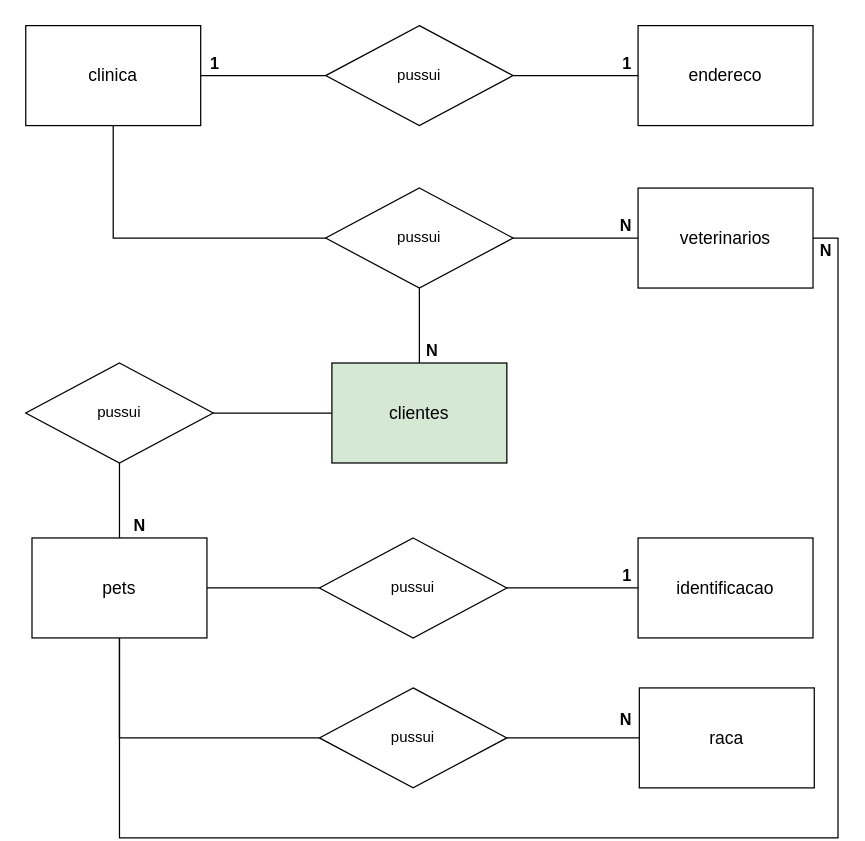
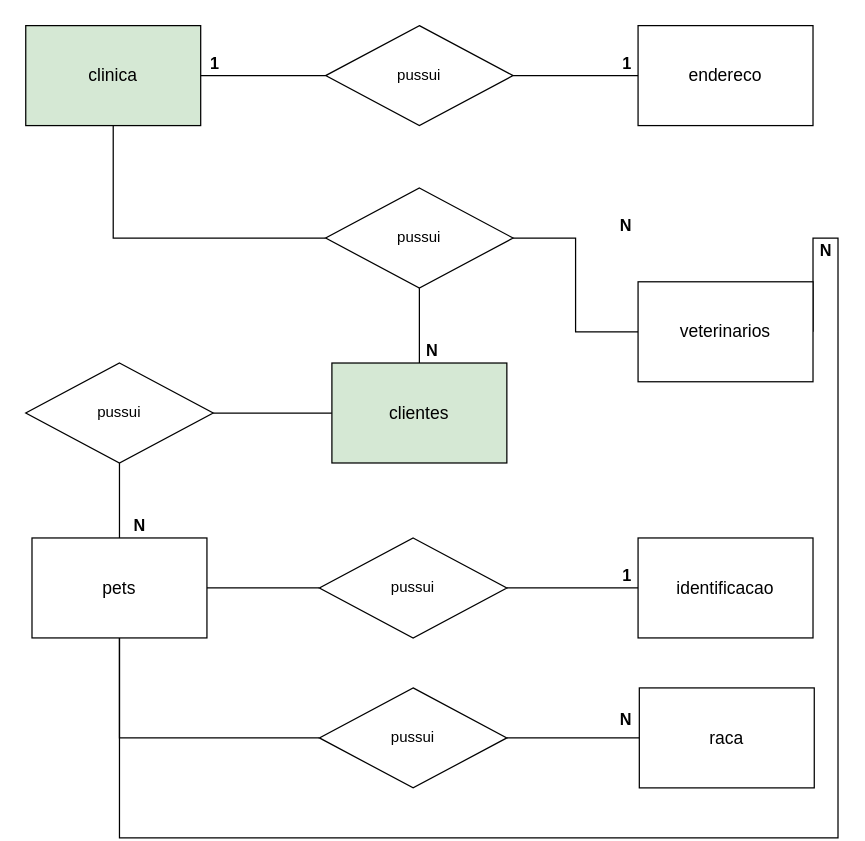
node "clinica": fillcolor #ffffff -> #d5e8d4
node "veterinarios": moved (726, 238) -> (726, 332)
